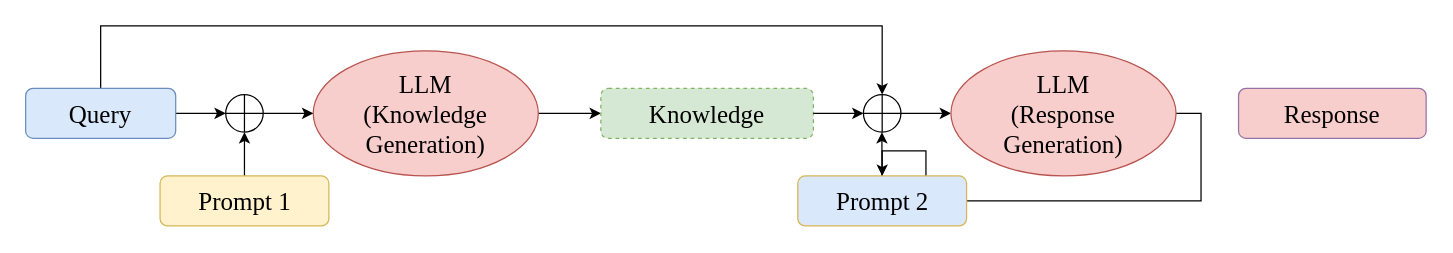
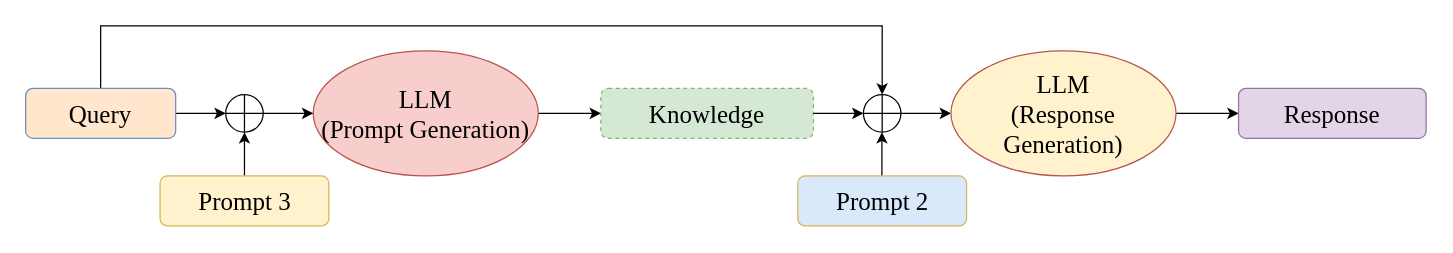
node "Query": fillcolor #dae8fc -> #ffe6cc
node "LLM (Knowledge Generation)": label "LLM (Knowledge Generation)" -> "LLM (Prompt Generation)"
node "LLM (Response Generation)": fillcolor #f8cecc -> #fff2cc
node "Response": fillcolor #f8cecc -> #e1d5e7
node "Prompt 1": label "Prompt 1" -> "Prompt 3"
edge "LLM (Response Generation)" -> "Prompt 2": now "LLM (Response Generation)" -> "Response"
